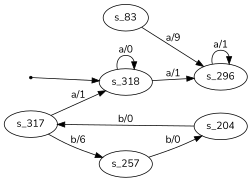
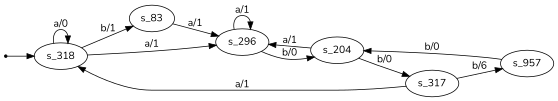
edge "s_318" -> "s_83": added, label "b/1"
edge "s_83" -> "s_296": label "a/9" -> "a/1"
edge "s_204" -> "s_296": added, label "a/1"
edge "s_296" -> "s_204": added, label "b/0"
node "s_257": label "s_257" -> "s_957"
